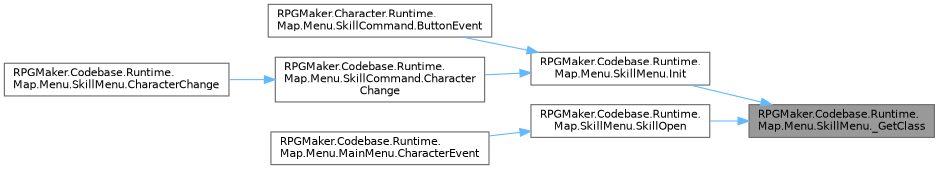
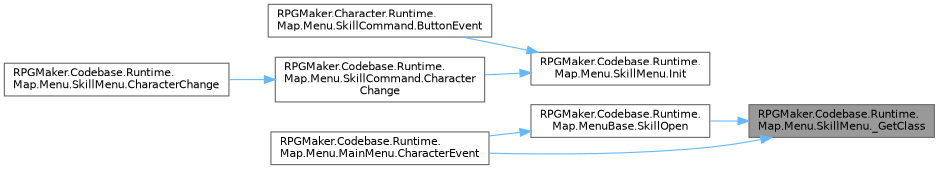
edge "RPGMaker.Codebase.Runtime. Map.Menu.SkillMenu.Init" -> "RPGMaker.Codebase.Runtime. Map.Menu.SkillMenu._GetClass": now "RPGMaker.Codebase.Runtime. Map.Menu.MainMenu.CharacterEvent" -> "RPGMaker.Codebase.Runtime. Map.Menu.SkillMenu._GetClass"
node "RPGMaker.Codebase.Runtime. Map.SkillMenu.SkillOpen": label "RPGMaker.Codebase.Runtime. Map.SkillMenu.SkillOpen" -> "RPGMaker.Codebase.Runtime. Map.MenuBase.SkillOpen"
